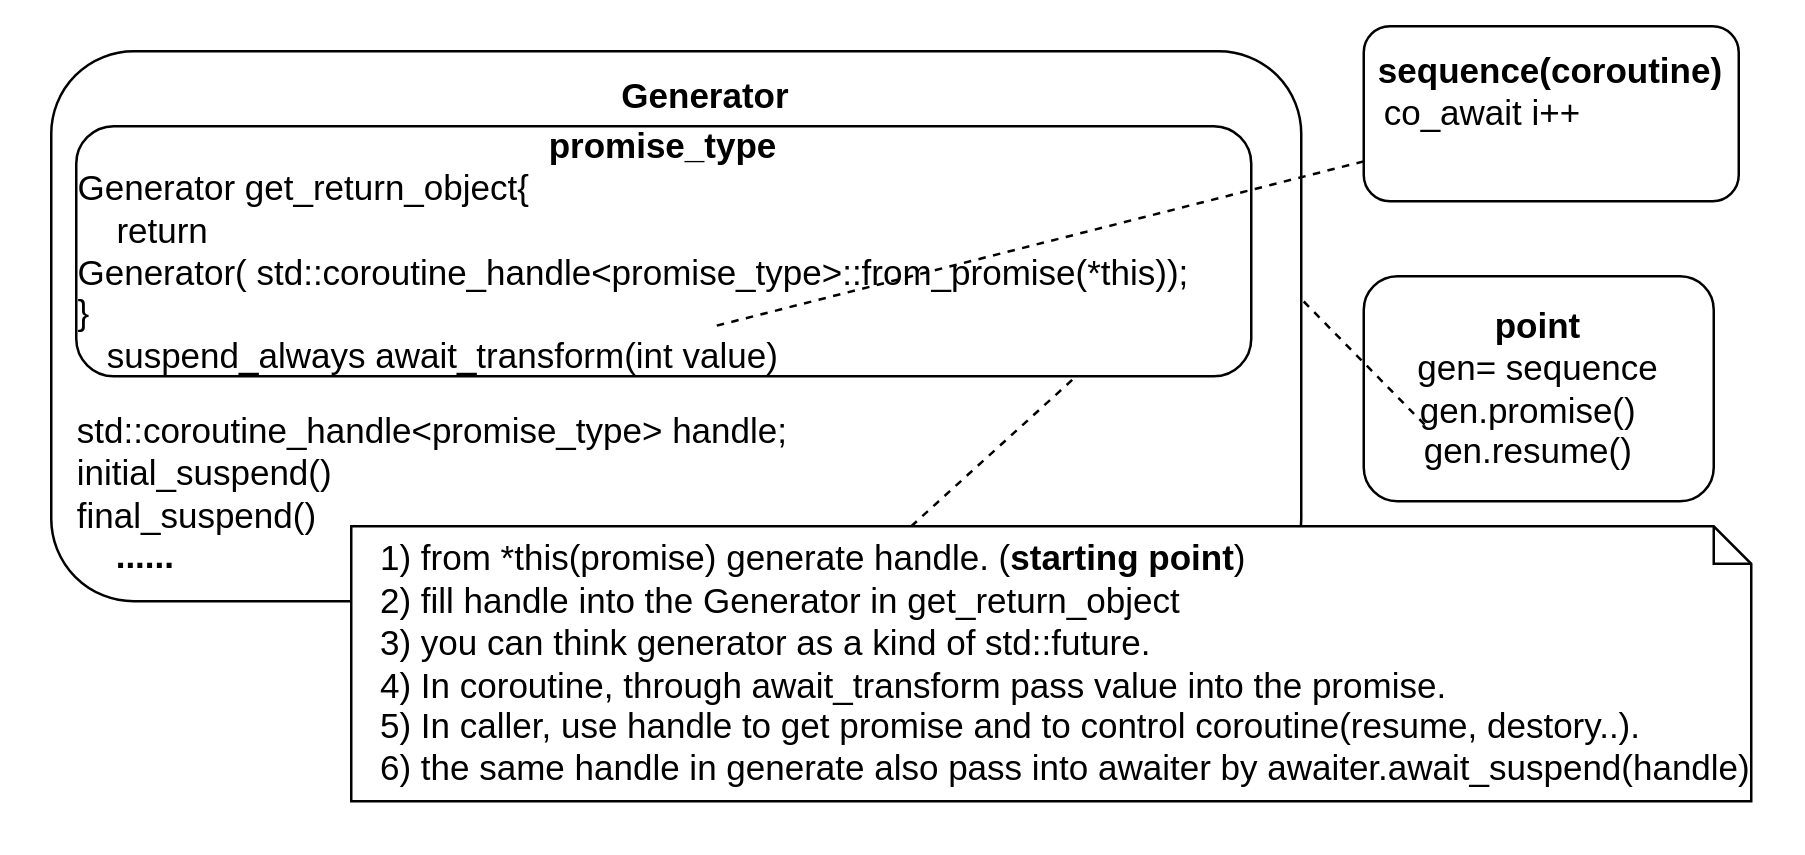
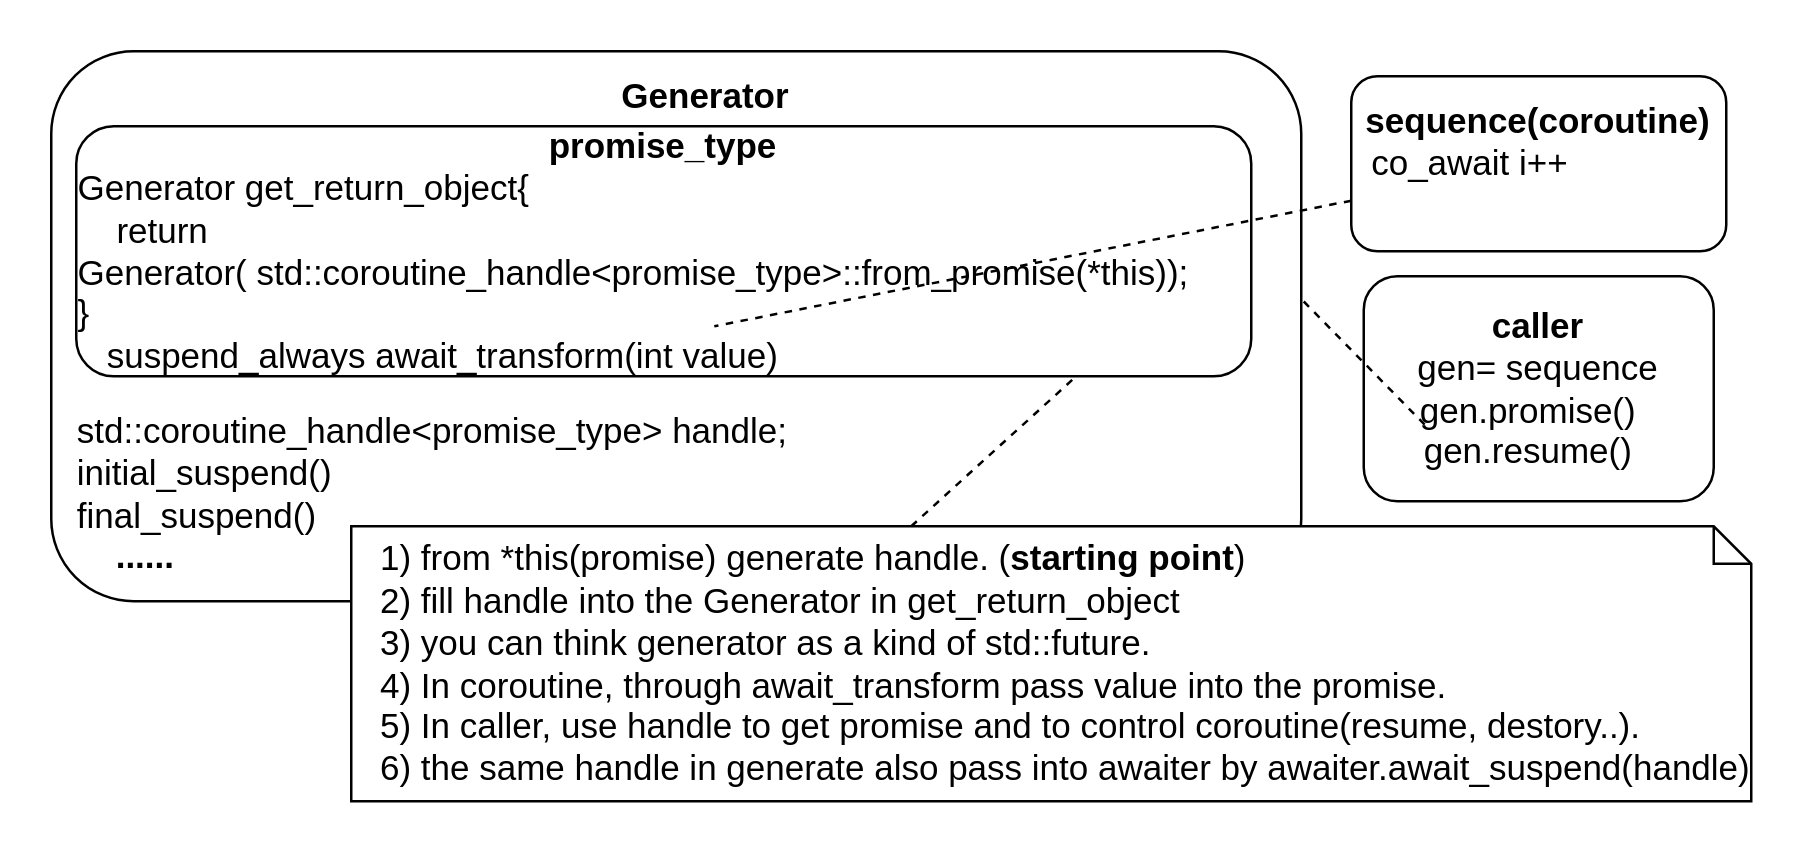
node "sequence(coroutine) co_await i++": moved (1551, 114) -> (1539, 164)
node "point gen= sequence gen.promise() gen.resume()": label "point gen= sequence gen.promise() gen.resume()" -> "caller gen= sequence gen.promise() gen.resume()"
